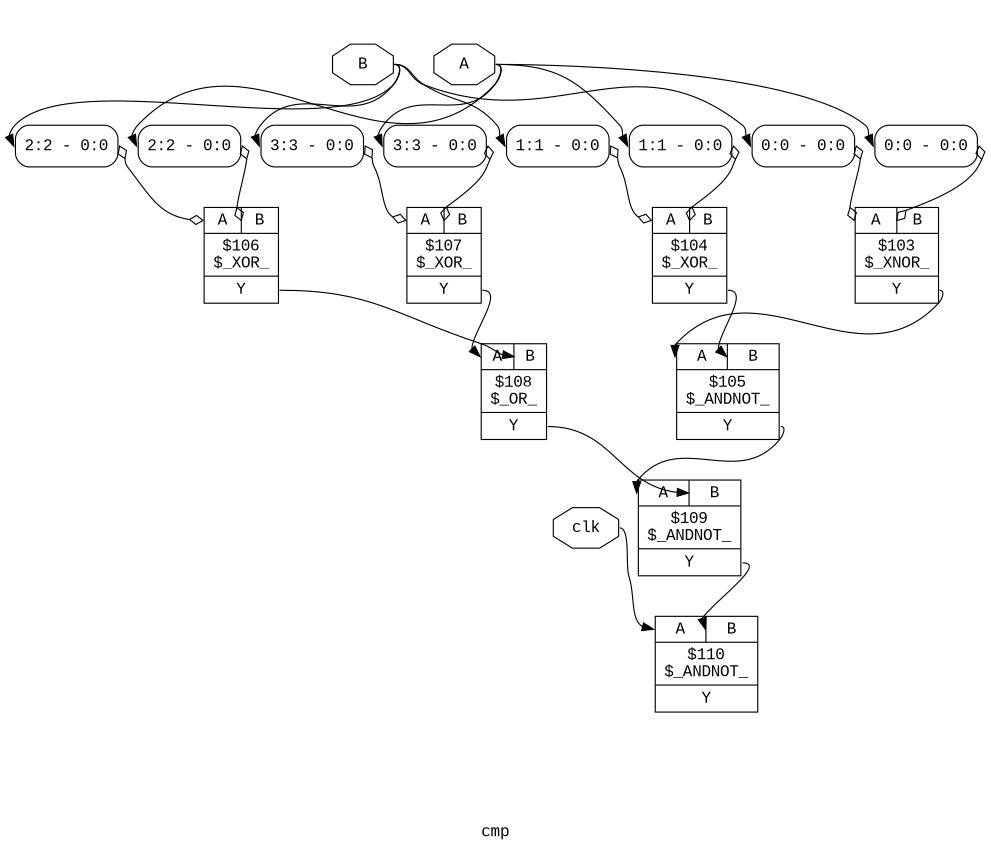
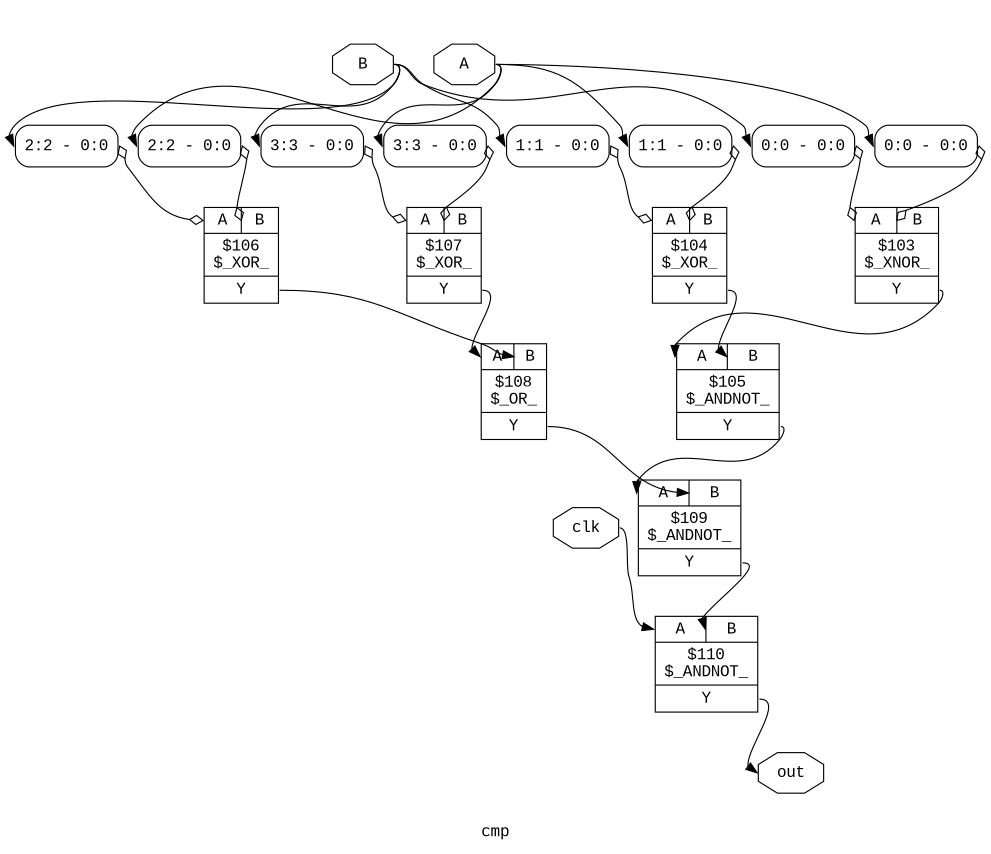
node "out": added
